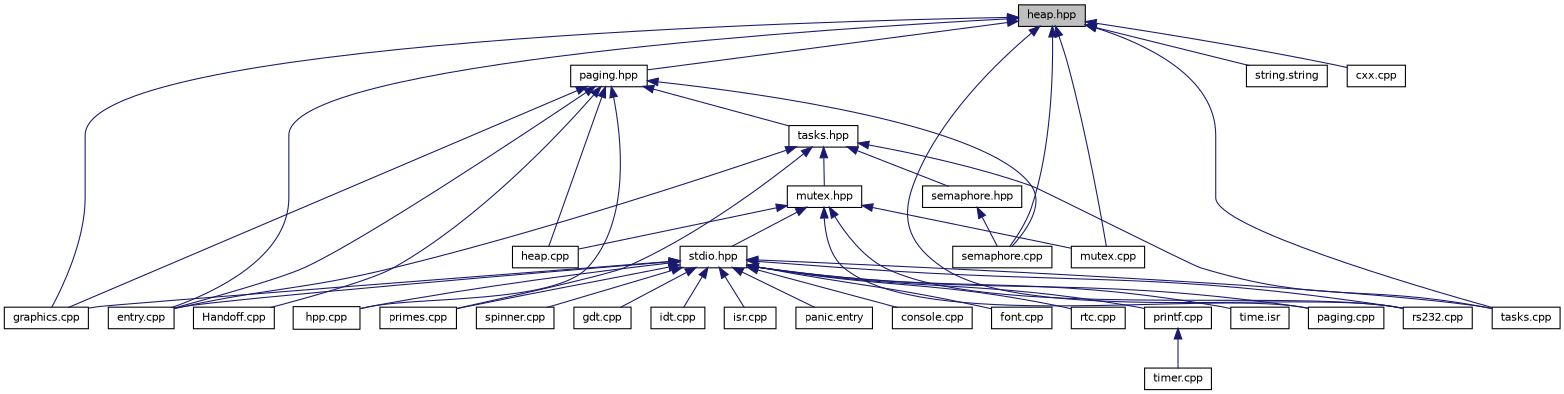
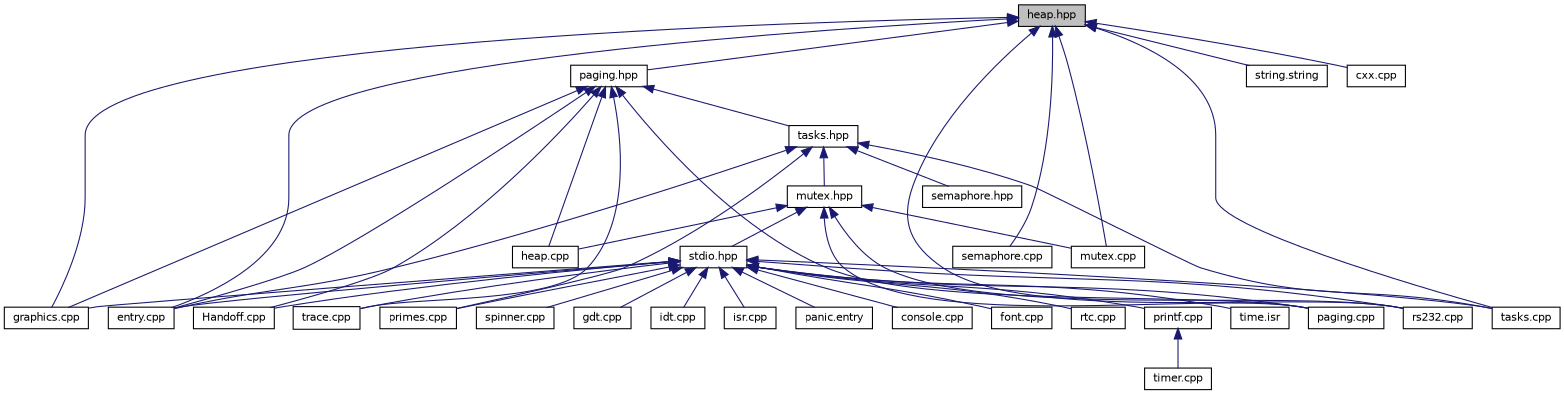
edge "semaphore.cpp" -> "paging.hpp": now "paging.cpp" -> "paging.hpp"
edge "semaphore.cpp" -> "semaphore.hpp": removed
edge "Handoff.cpp" -> "stdio.hpp": added
node "hpp.cpp": label "hpp.cpp" -> "trace.cpp"
